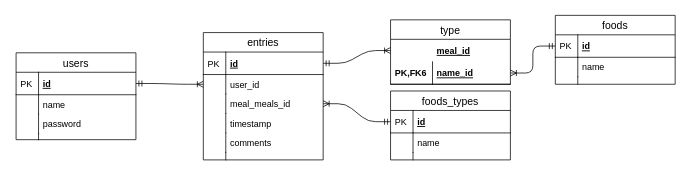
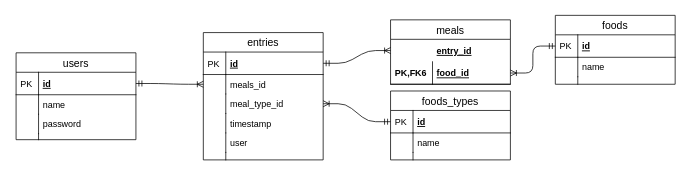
node "type": label "type" -> "meals"
node "meal_id": label "meal_id" -> "entry_id"
node "name_id": label "name_id" -> "food_id"
node "user_id": label "user_id" -> "meals_id"
node "meal_meals_id": label "meal_meals_id" -> "meal_type_id"
node "comments": label "comments" -> "user"
